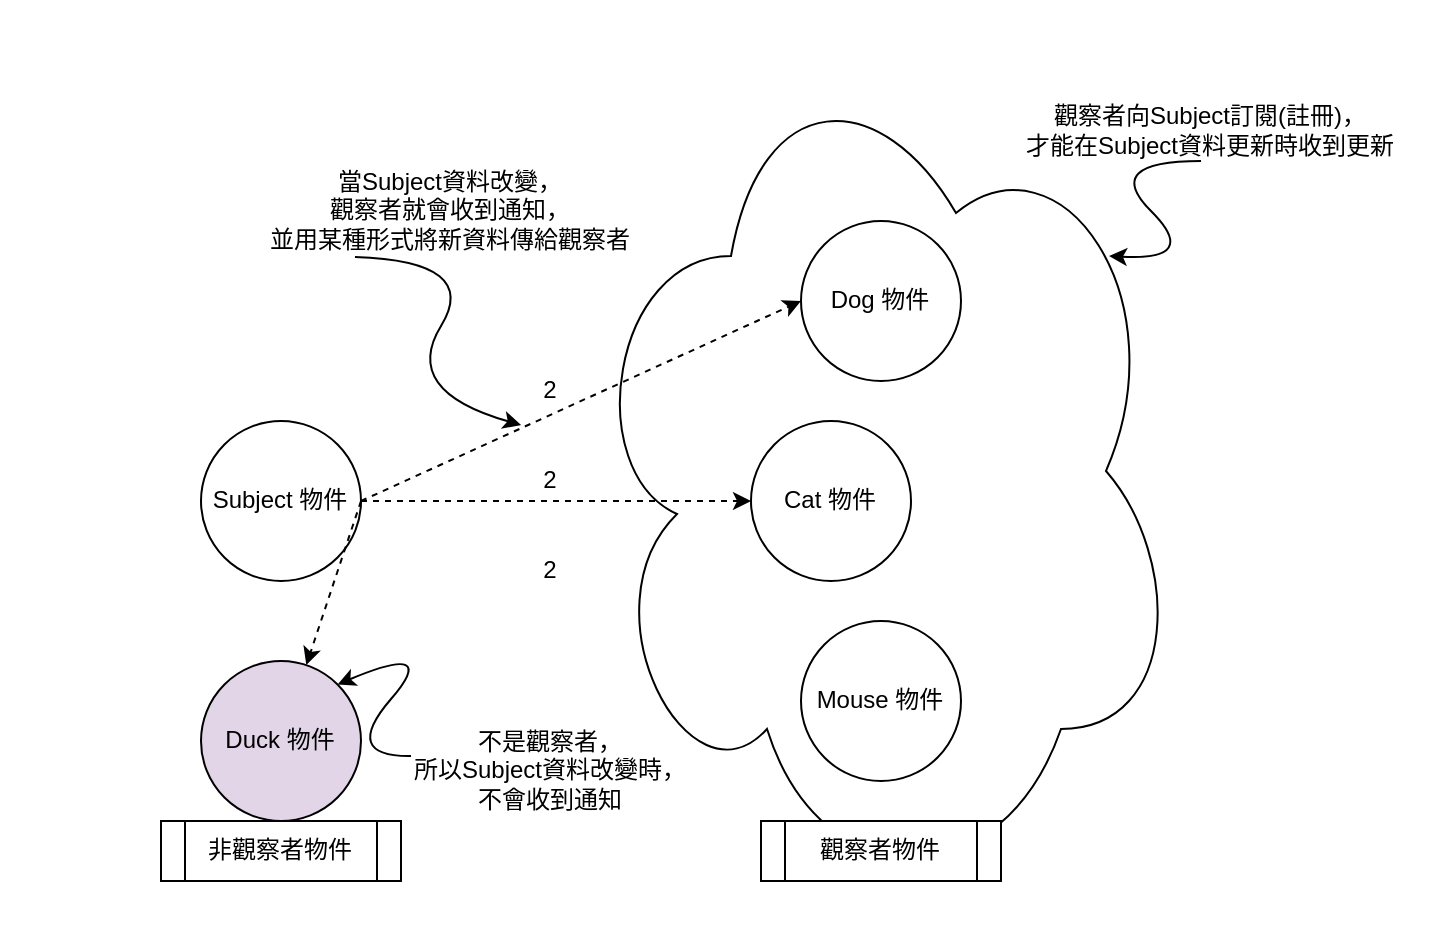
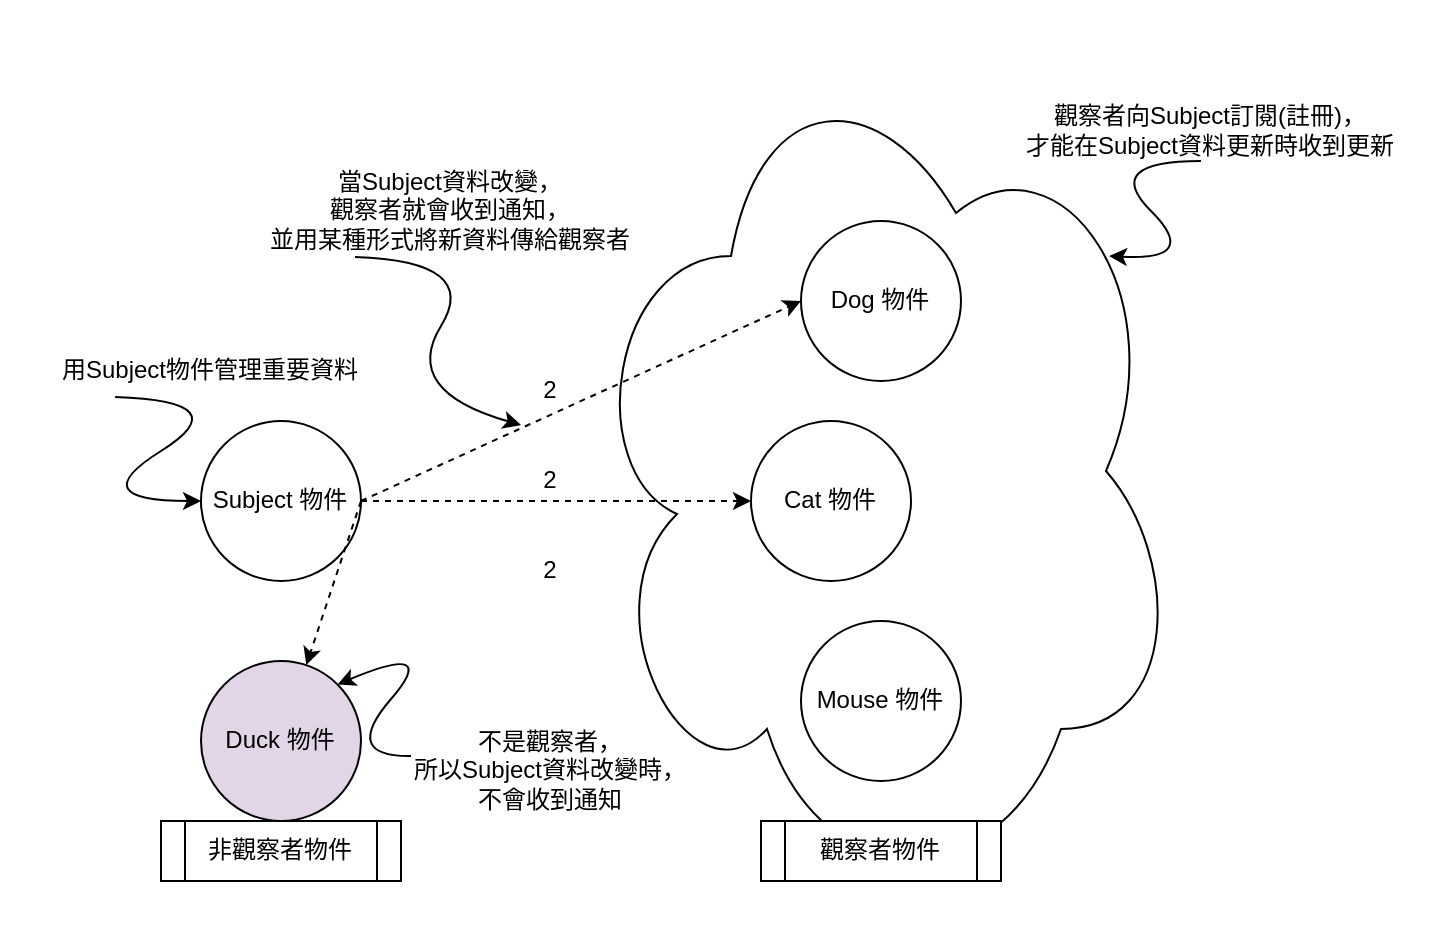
node "用Subject物件管理重要資料": added
edge "用Subject物件管理重要資料" -> "Subject 物件": added
